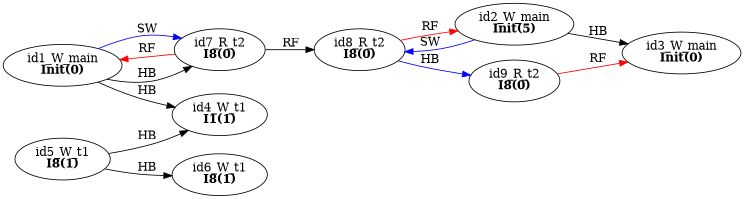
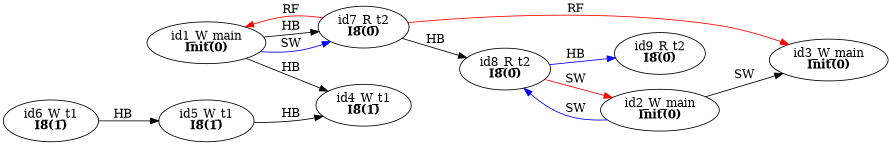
edge "id8_R_t2" -> "id2_W_main": label "RF" -> "SW"
node "id2_W_main": text "Init(5)" -> "Init(0)"
edge "id2_W_main" -> "id3_W_main": label "HB" -> "SW"
edge "id7_R_t2" -> "id8_R_t2": label "RF" -> "HB"
edge "id9_R_t2" -> "id3_W_main": now "id7_R_t2" -> "id3_W_main"
node "id4_W_t1": text "I1(1)" -> "I8(1)"
edge "id5_W_t1" -> "id6_W_t1": reversed
